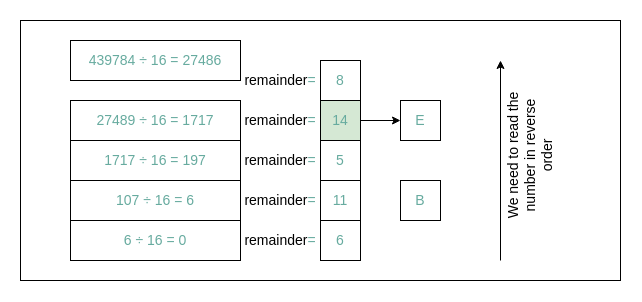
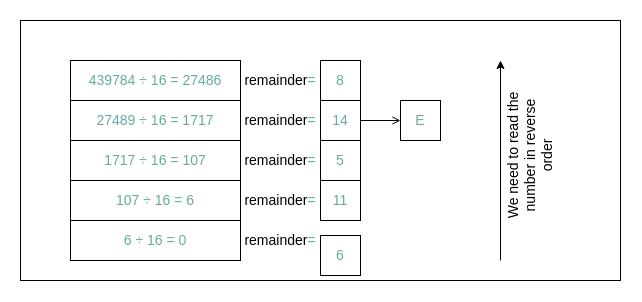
node "439784 ÷ 16 = 27486": moved (156, 61) -> (156, 81)
node "14": fillcolor #d5e8d4 -> #ffffff
edge "14" -> "E": arrowhead classic -> open
node "1717 ÷ 16 = 197": label "1717 ÷ 16 = 197" -> "1717 ÷ 16 = 107"
node "B": removed
node "6": moved (341, 241) -> (341, 256)
